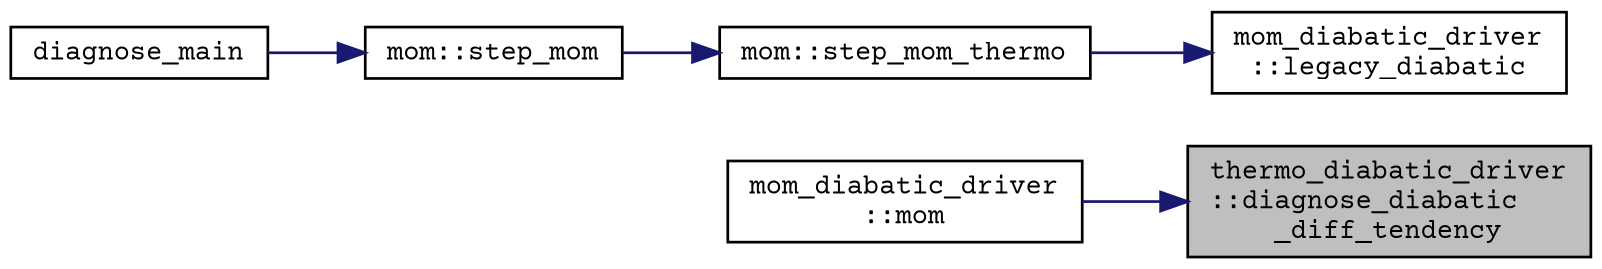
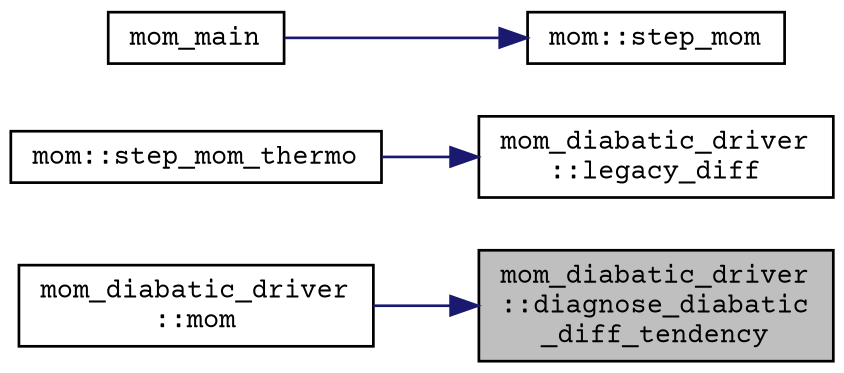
node "diagnose_main": label "diagnose_main" -> "mom_main"
edge "mom::step_mom" -> "mom::step_mom_thermo": removed
node "mom_diabatic_driver ::legacy_diabatic": label "mom_diabatic_driver ::legacy_diabatic" -> "mom_diabatic_driver ::legacy_diff"
node "thermo_diabatic_driver ::diagnose_diabatic _diff_tendency": label "thermo_diabatic_driver ::diagnose_diabatic _diff_tendency" -> "mom_diabatic_driver ::diagnose_diabatic _diff_tendency"
